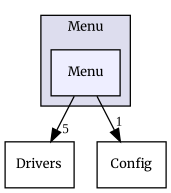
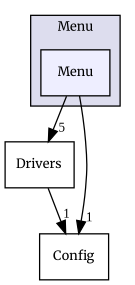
edge "Drivers" -> "Config": added
